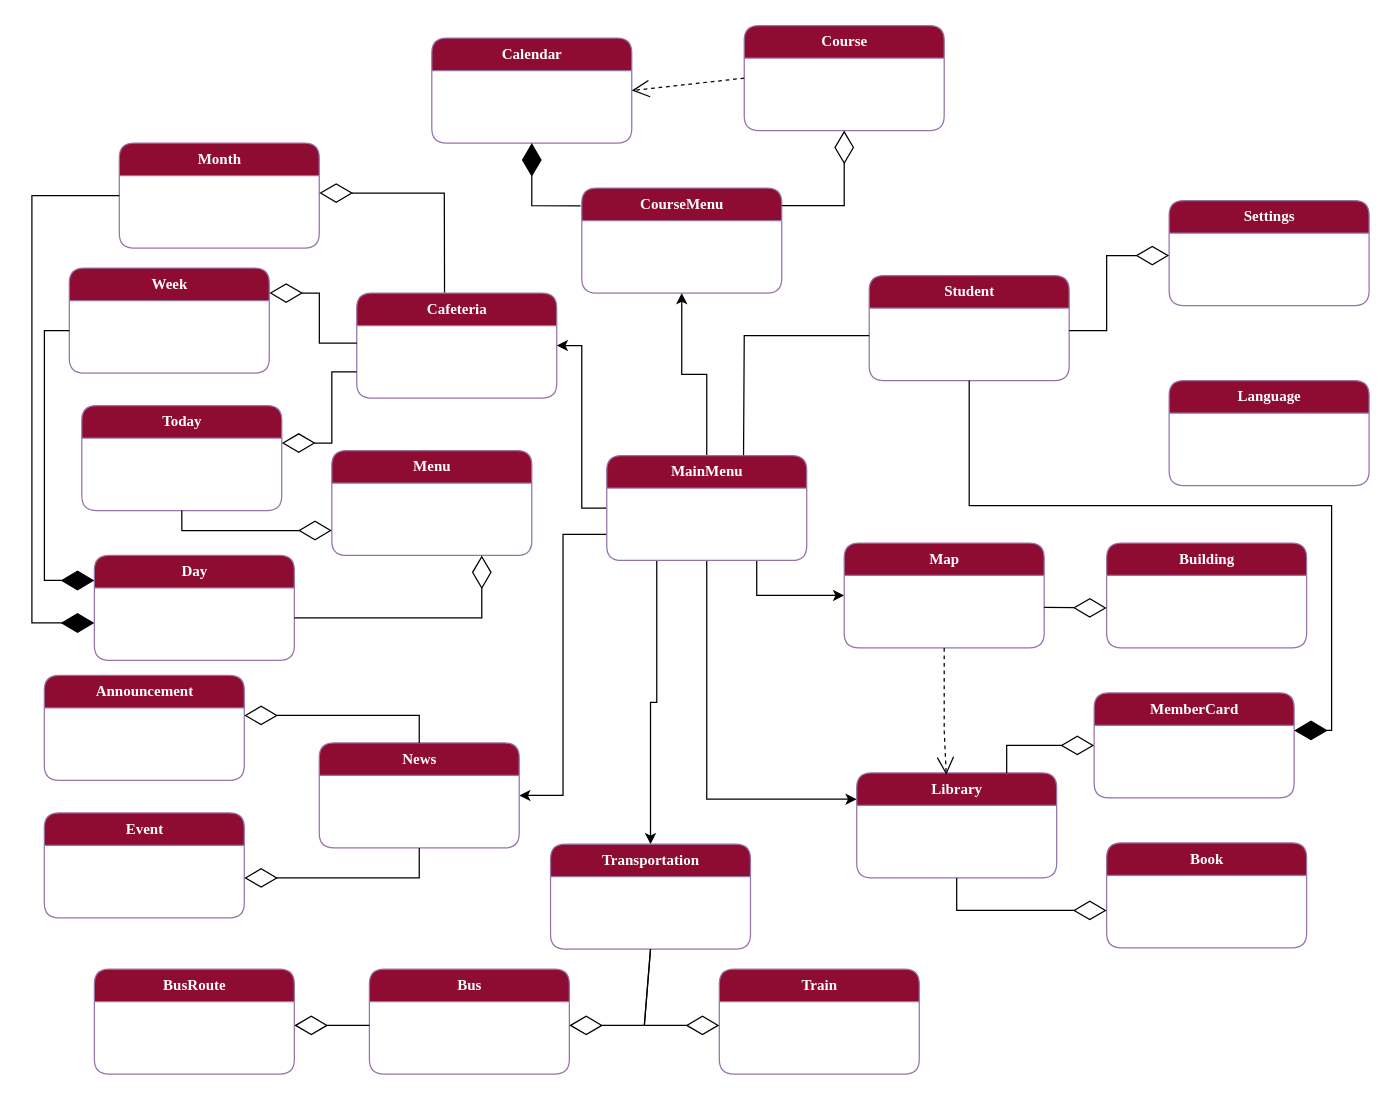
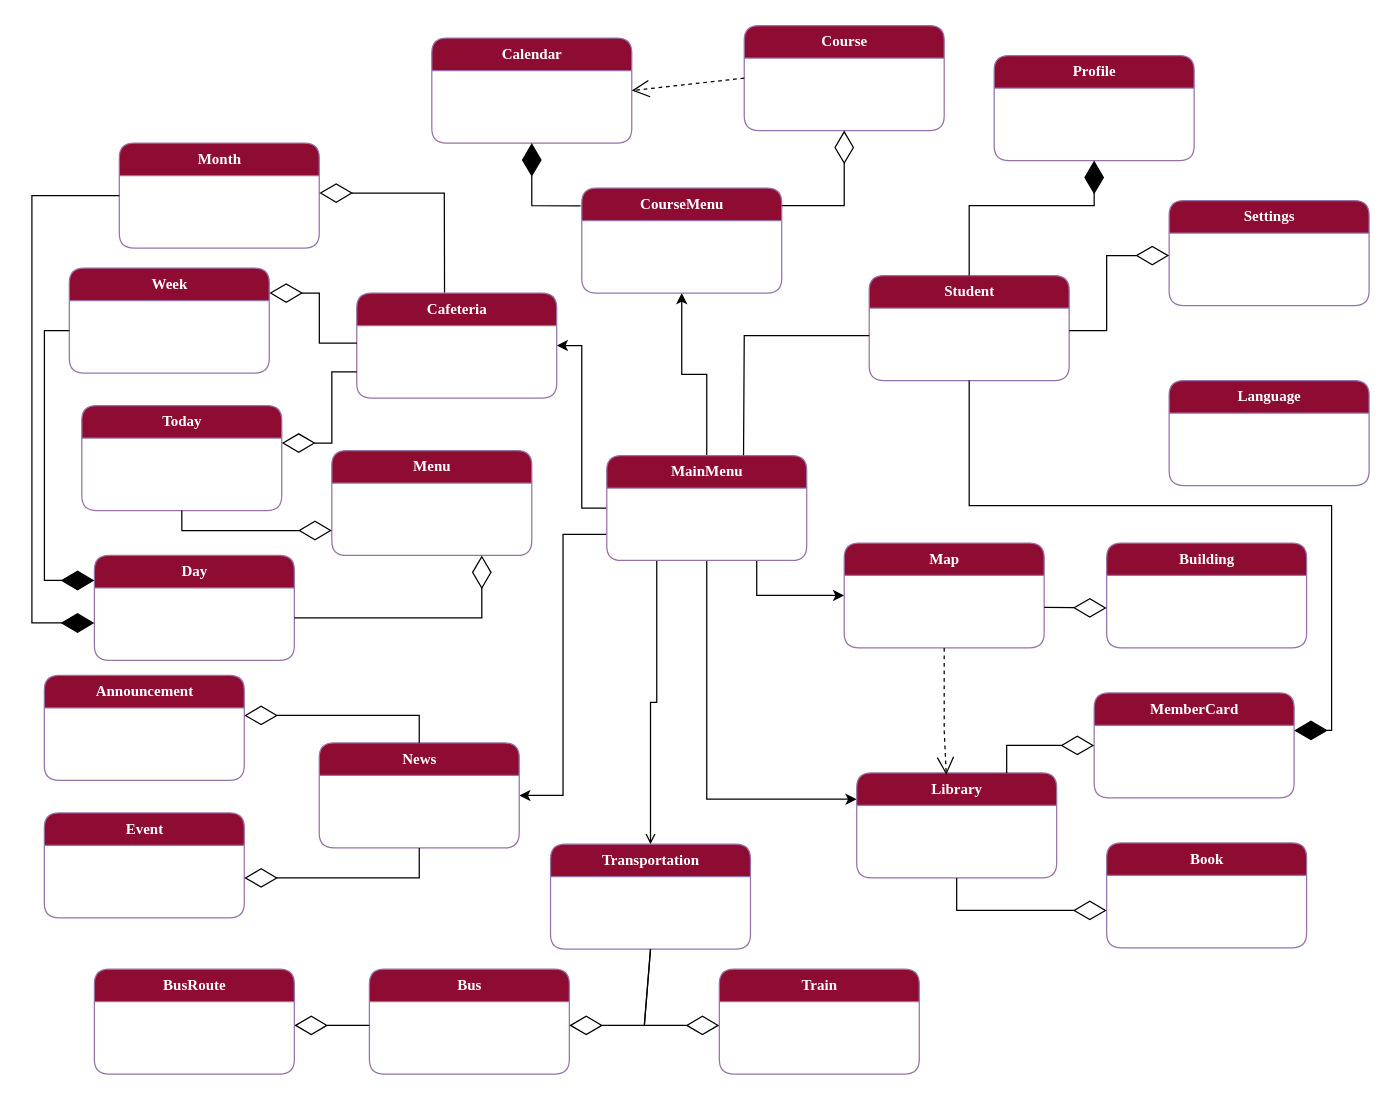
node "Profile": added
edge "Student" -> "Profile": added
edge "MainMenu" -> "Transportation": arrowhead classic -> open
